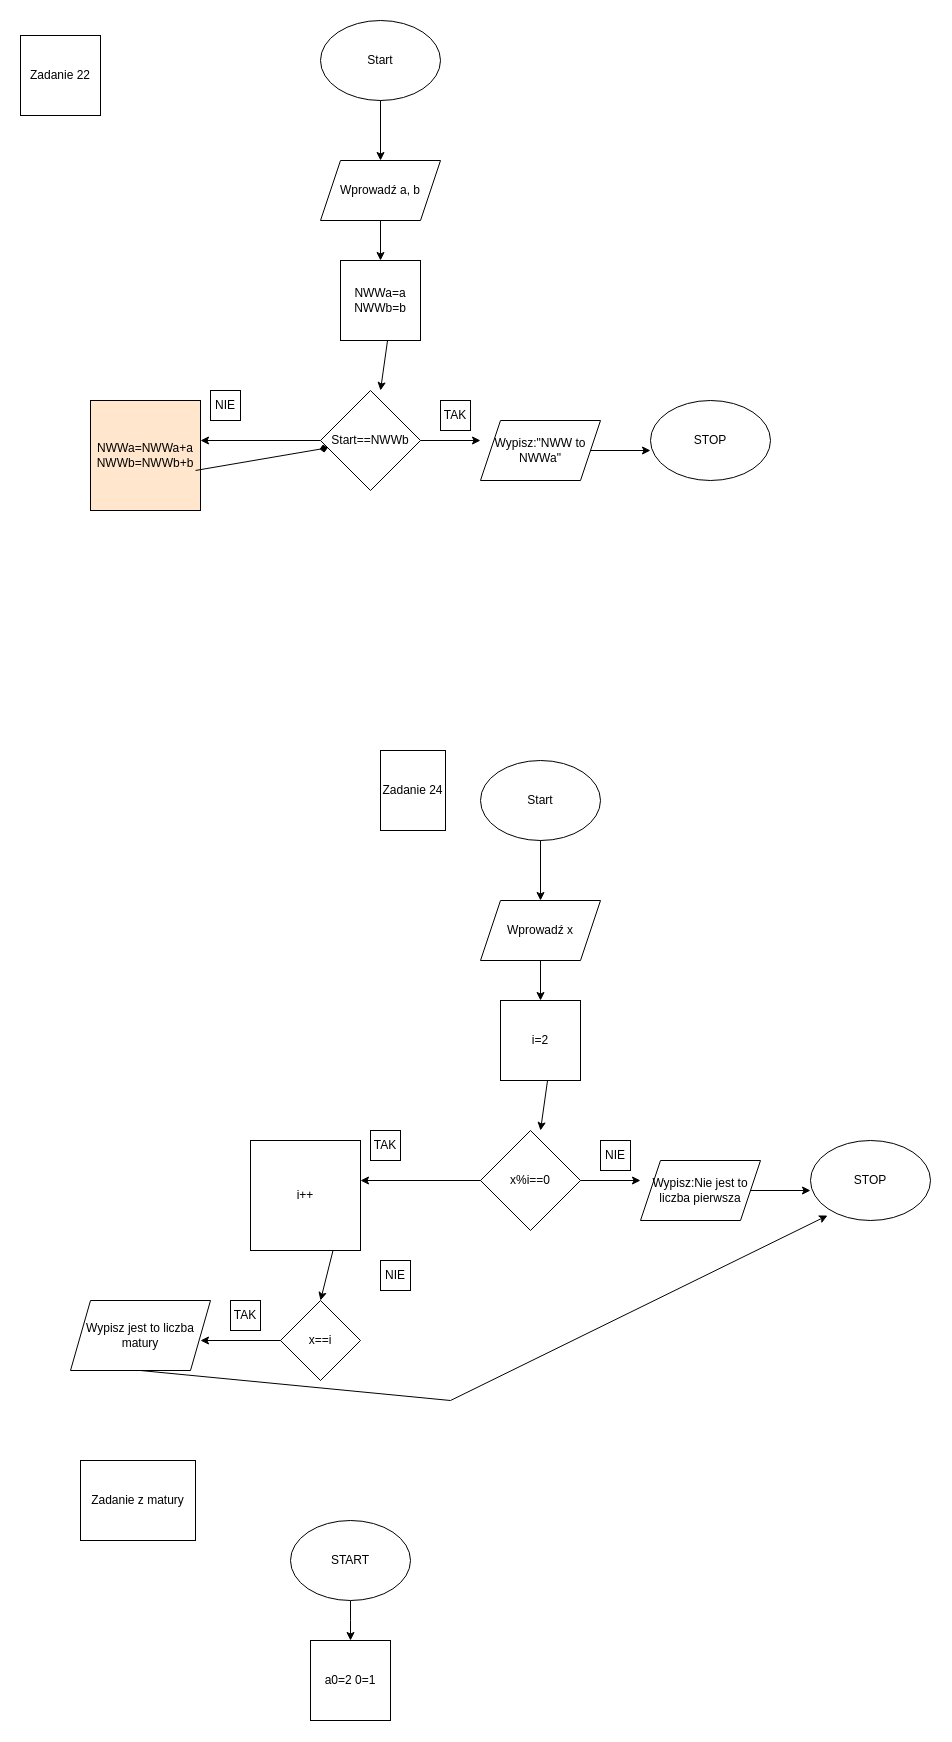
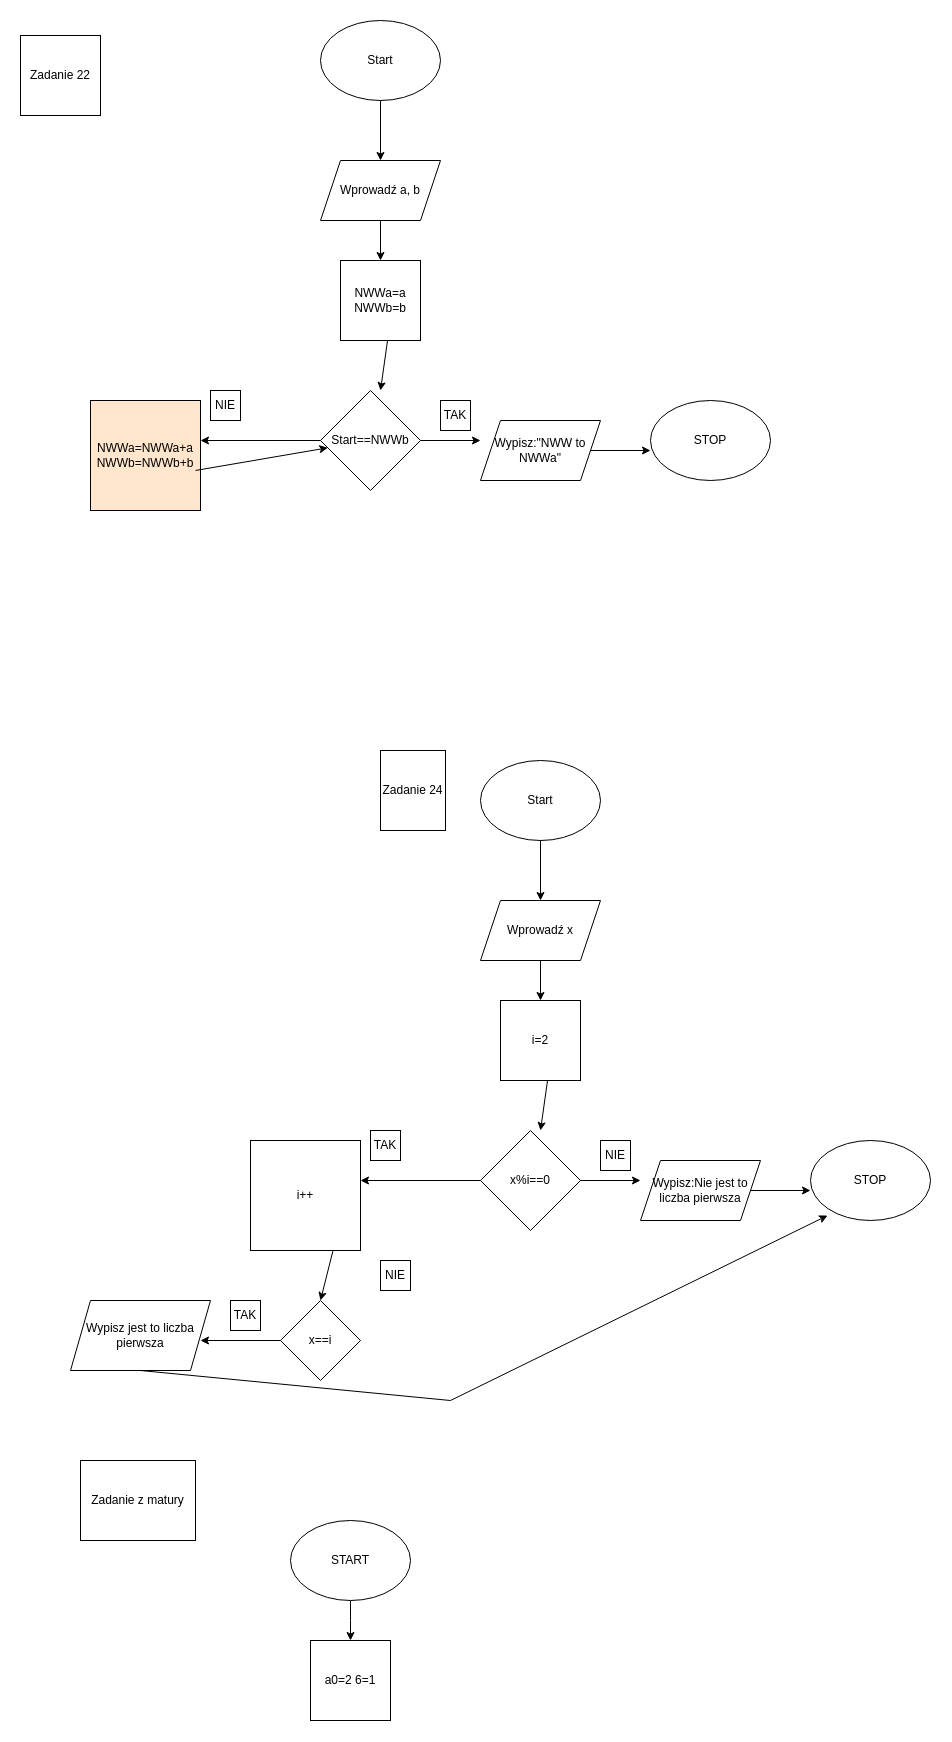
edge "NWWa=NWWa+a NWWb=NWWb+b" -> "Start==NWWb": arrowhead diamond -> classic
node "Wypisz jest to liczba matury": label "Wypisz jest to liczba matury" -> "Wypisz jest to liczba pierwsza"
node "a0=2 0=1": label "a0=2 0=1" -> "a0=2 6=1"
